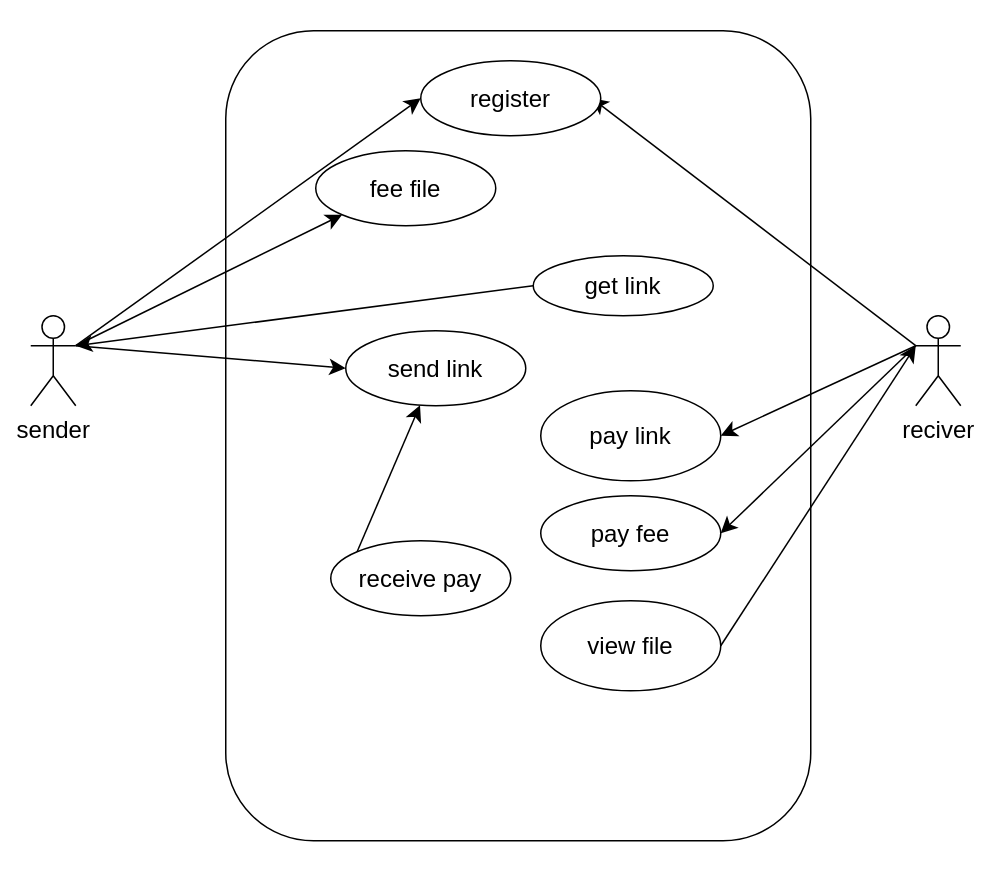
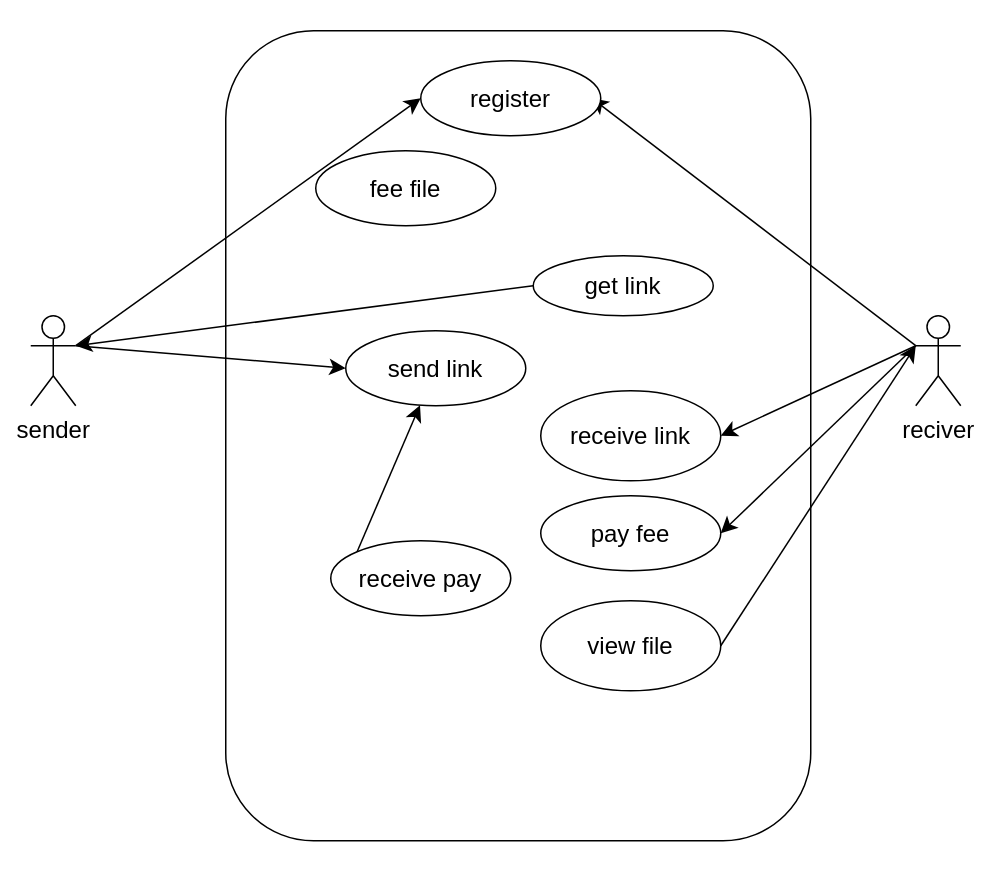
edge "sender" -> "fee file": removed
node "pay link": label "pay link" -> "receive link"
